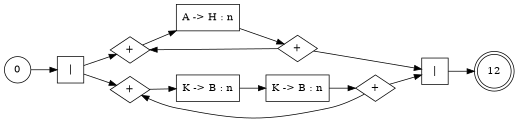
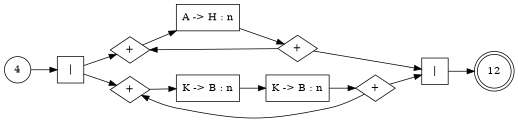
node "0": label "0" -> "4"
